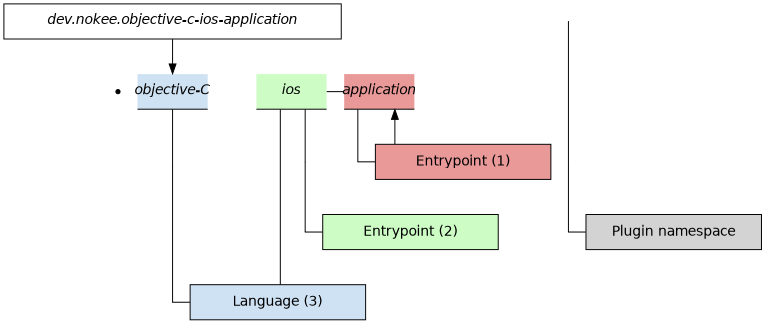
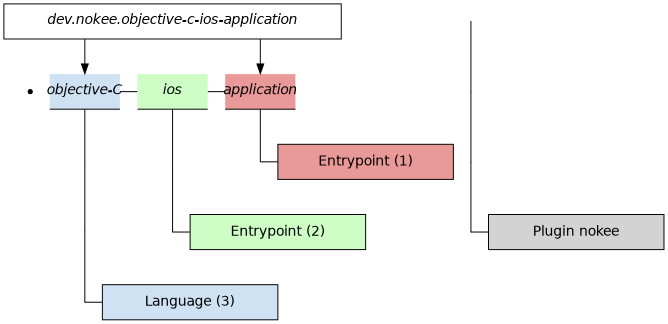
edge "Entrypoint (1)" -> "application": now "dev.nokee.objective-c-ios-application" -> "application"
edge "ios" -- "Language (3)": now "ios" -- "objective-C"
node "Plugin namespace": label "Plugin namespace" -> "Plugin nokee"
